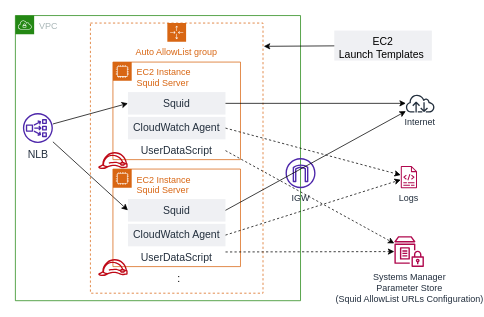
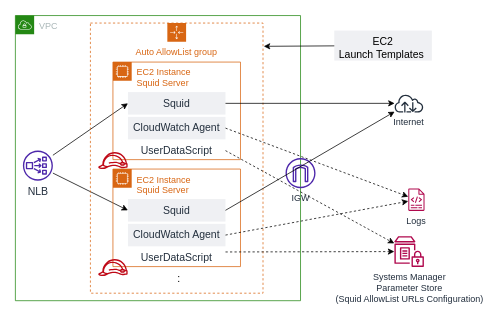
node "Internet": moved (420, 103) -> (409, 103)
node "NLB": moved (38, 128) -> (38, 165)
node "Logs": moved (409, 177) -> (416, 199)
